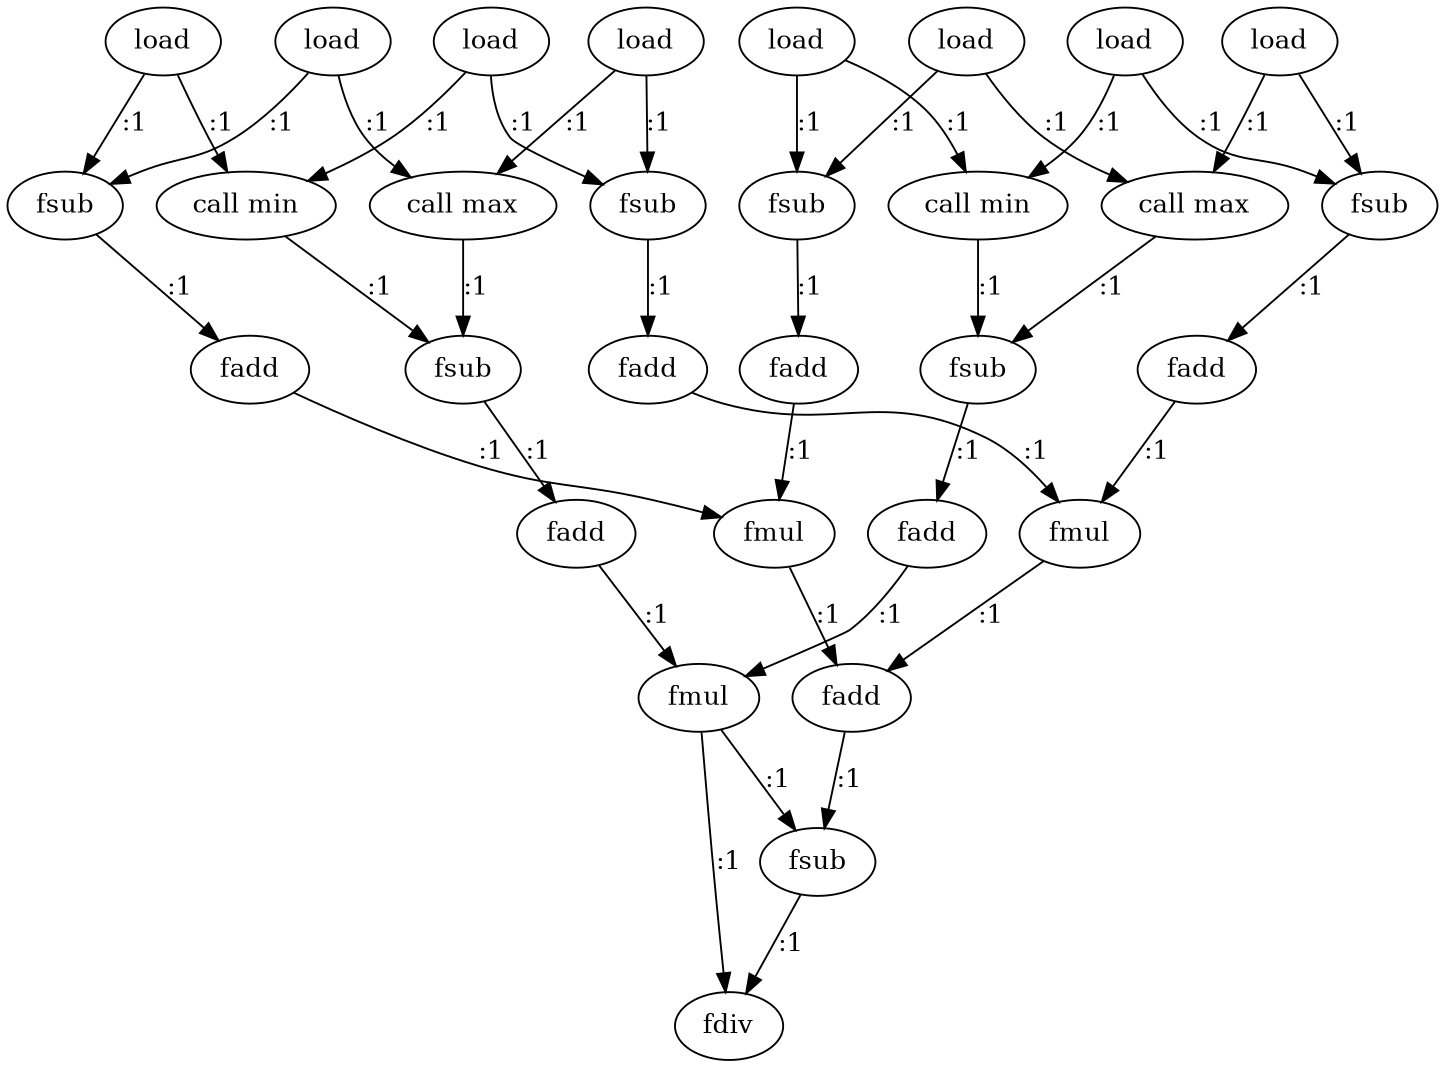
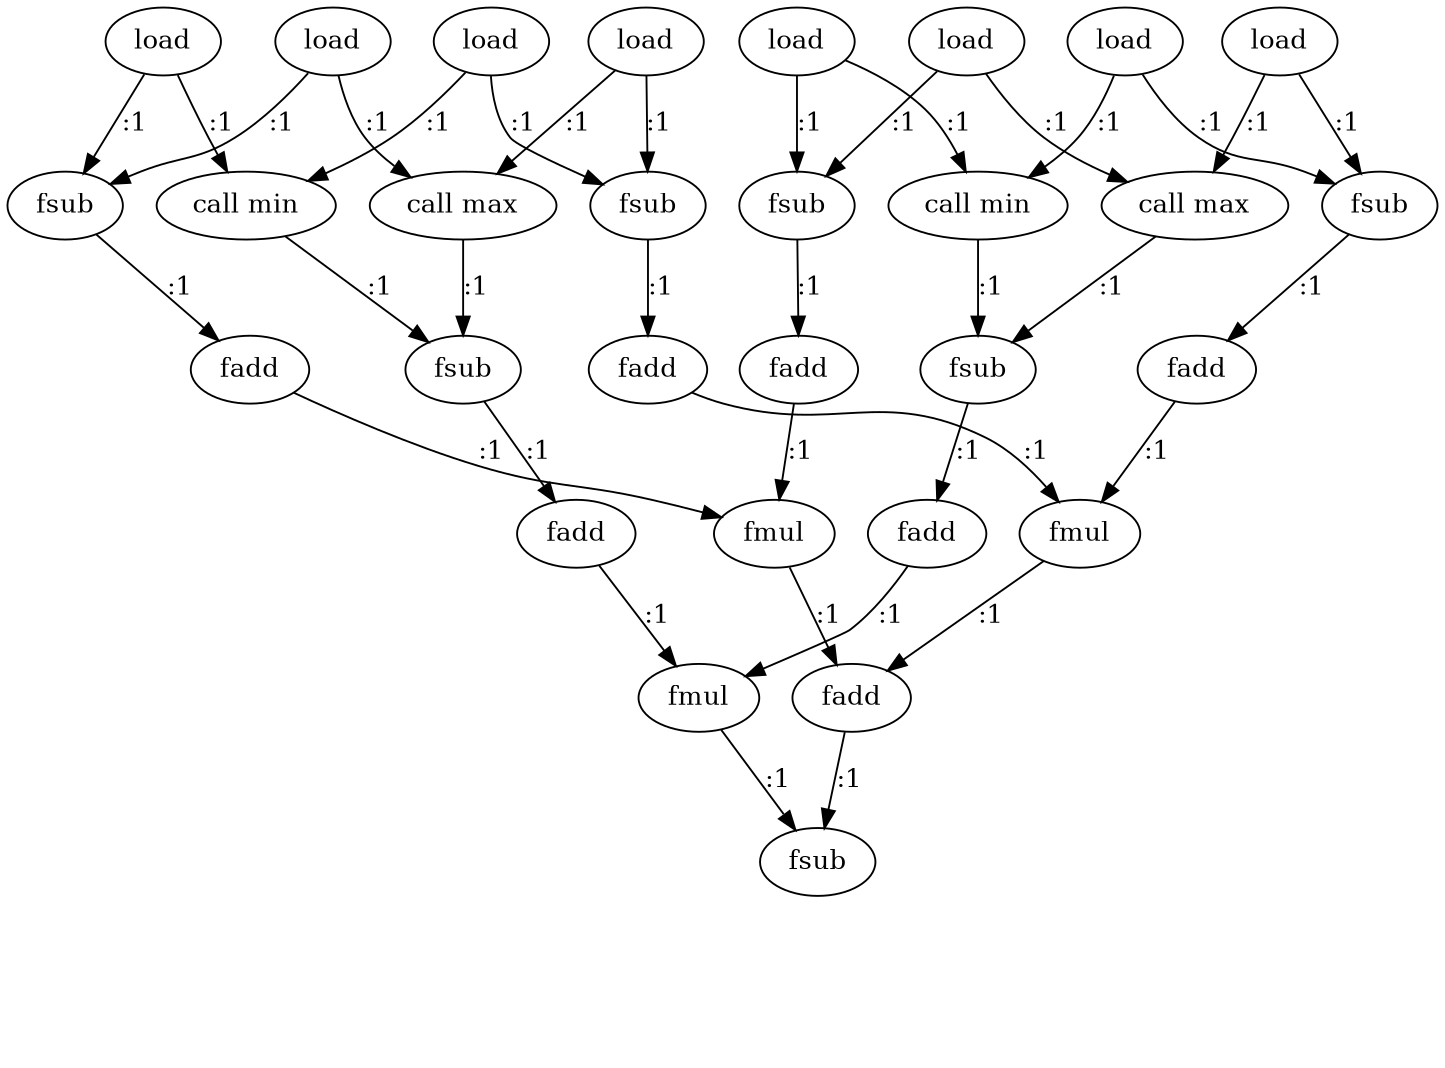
node "fdiv": removed
